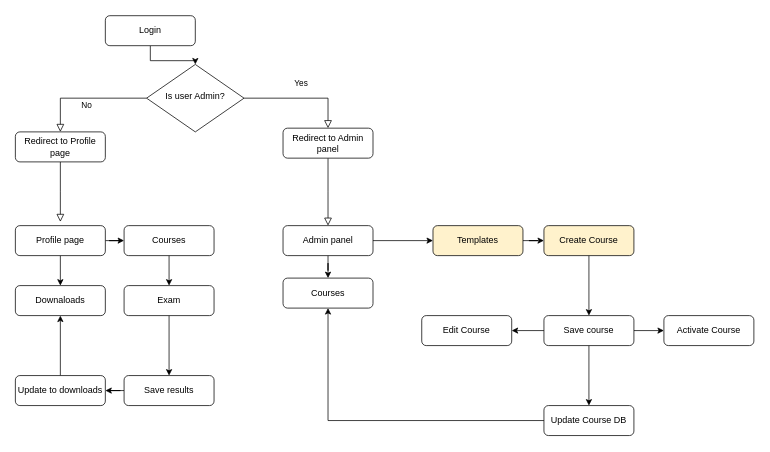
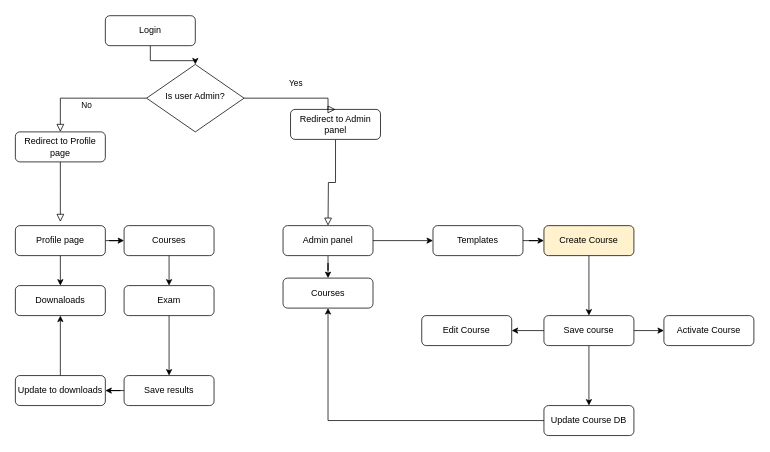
node "Redirect to Admin panel": moved (328, 143) -> (336, 124)
node "Templates": fillcolor #fff2cc -> #ffffff
